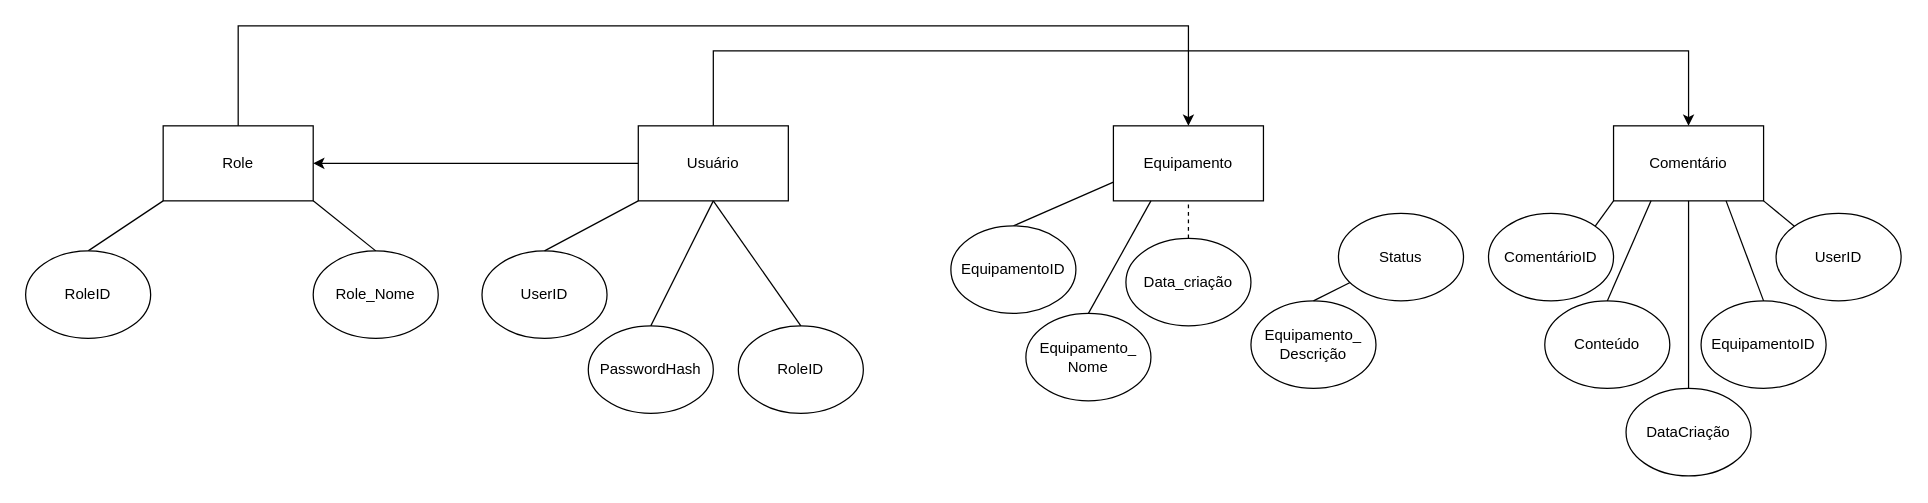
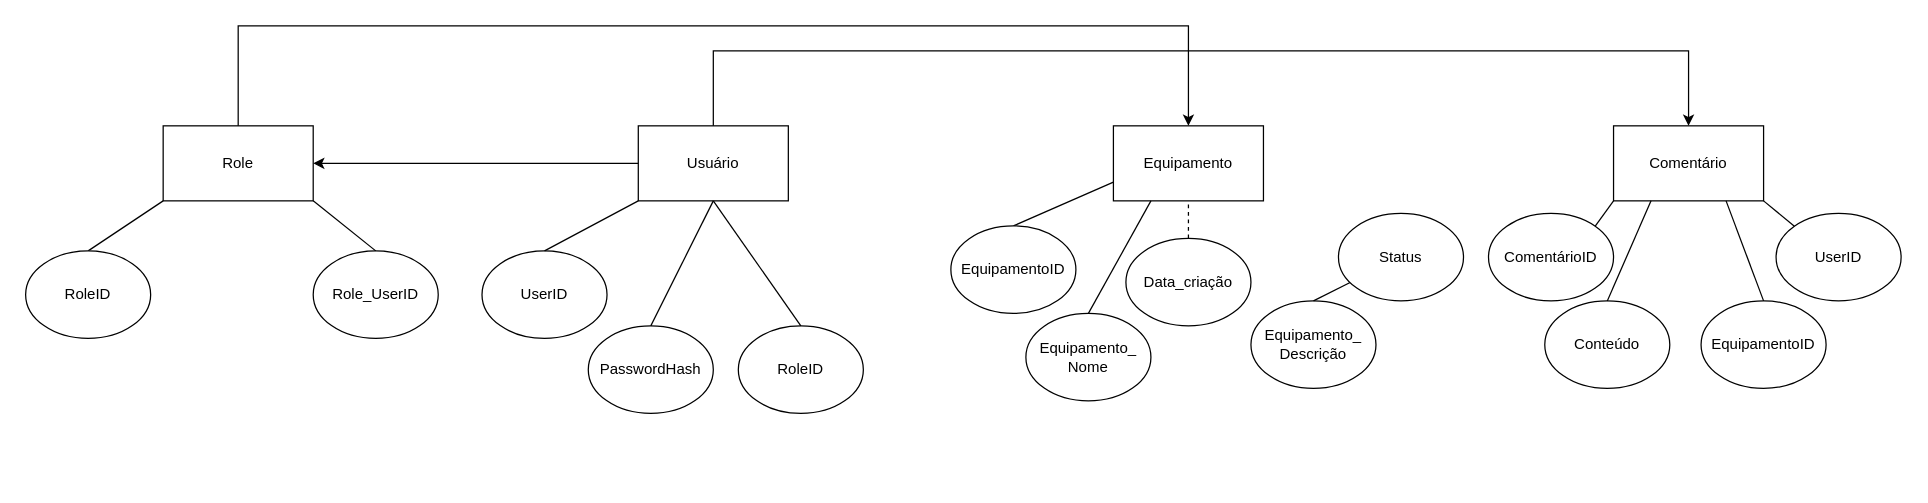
node "Role_Nome": label "Role_Nome" -> "Role_UserID"
edge "Comentário" -- "DataCriação": removed
node "DataCriação": removed
